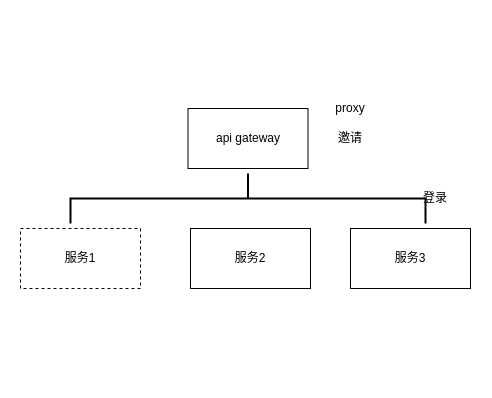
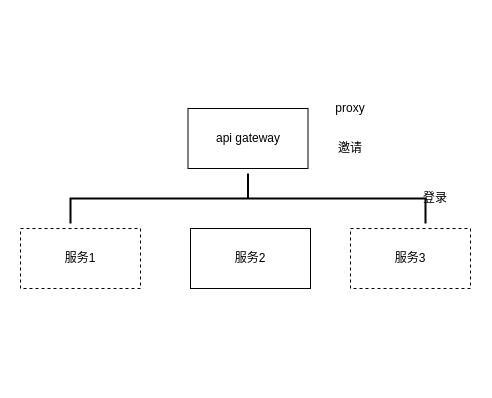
node "邀请": moved (351, 139) -> (351, 149)
node "服务3": style solid -> dashed
